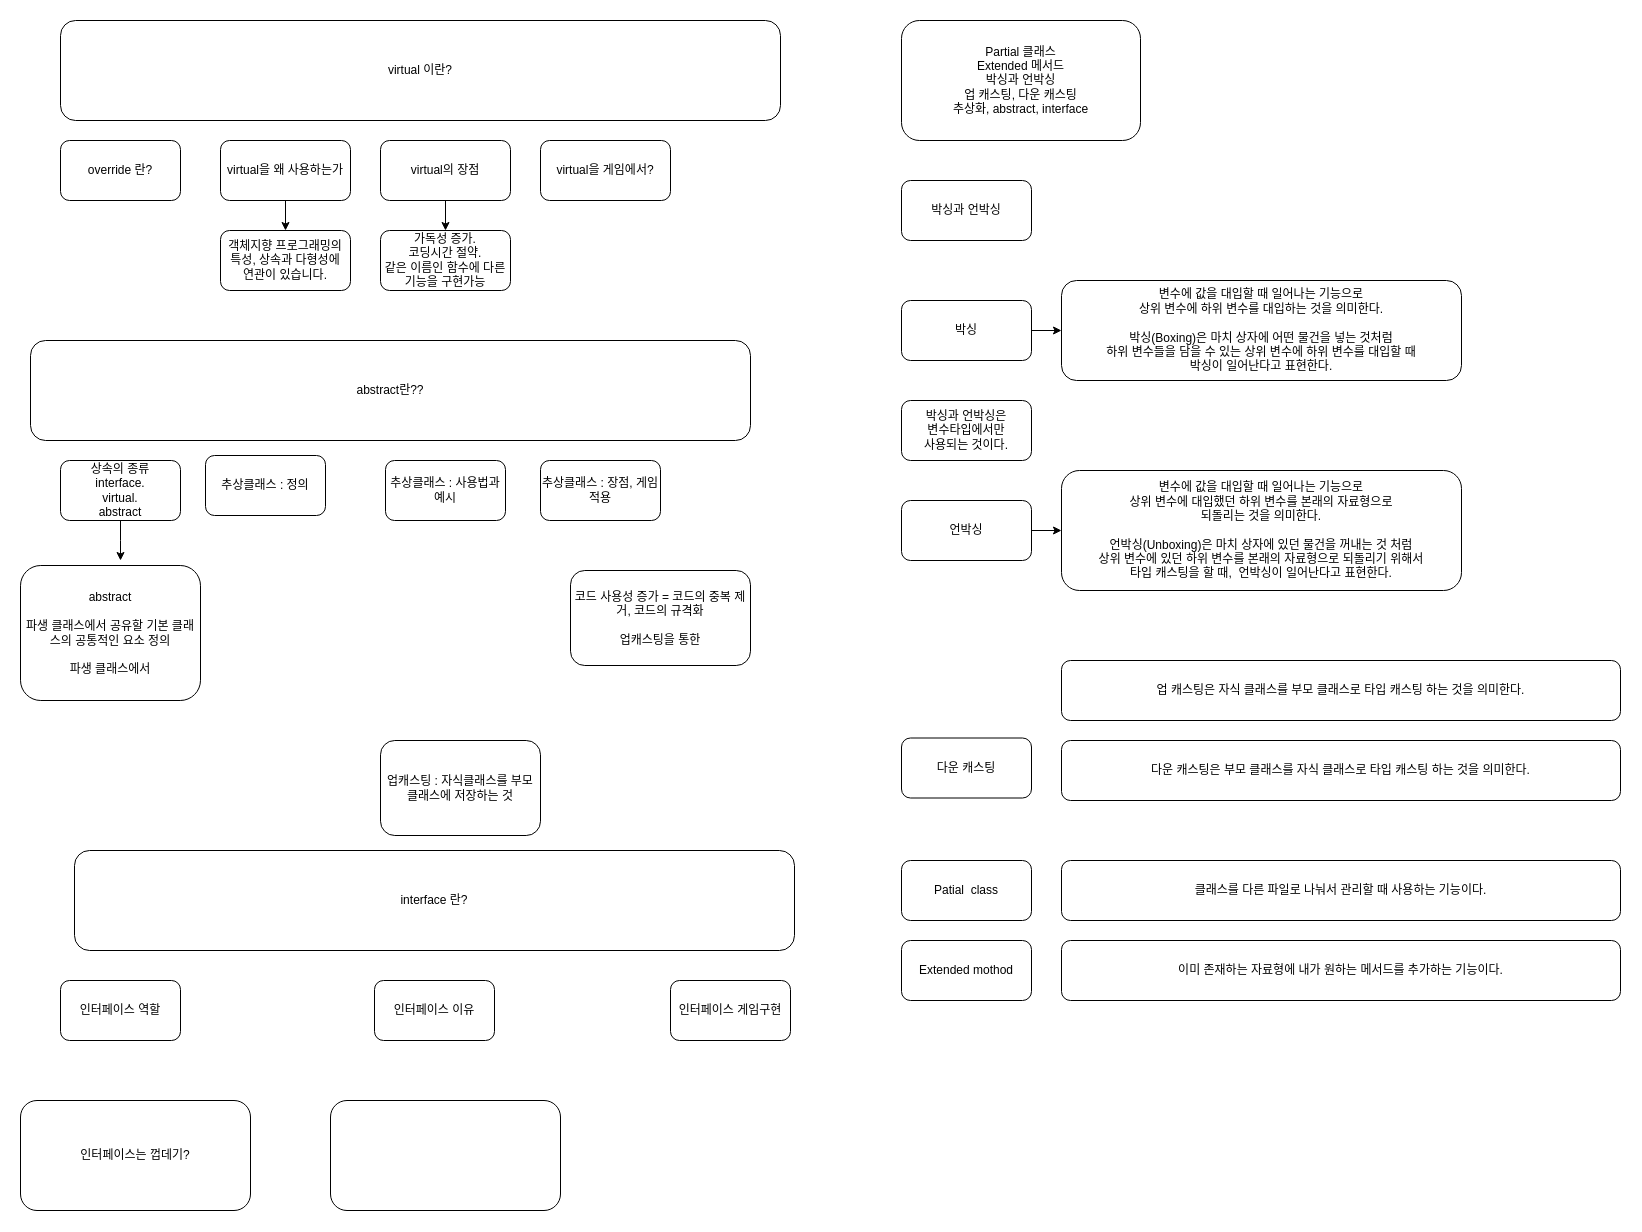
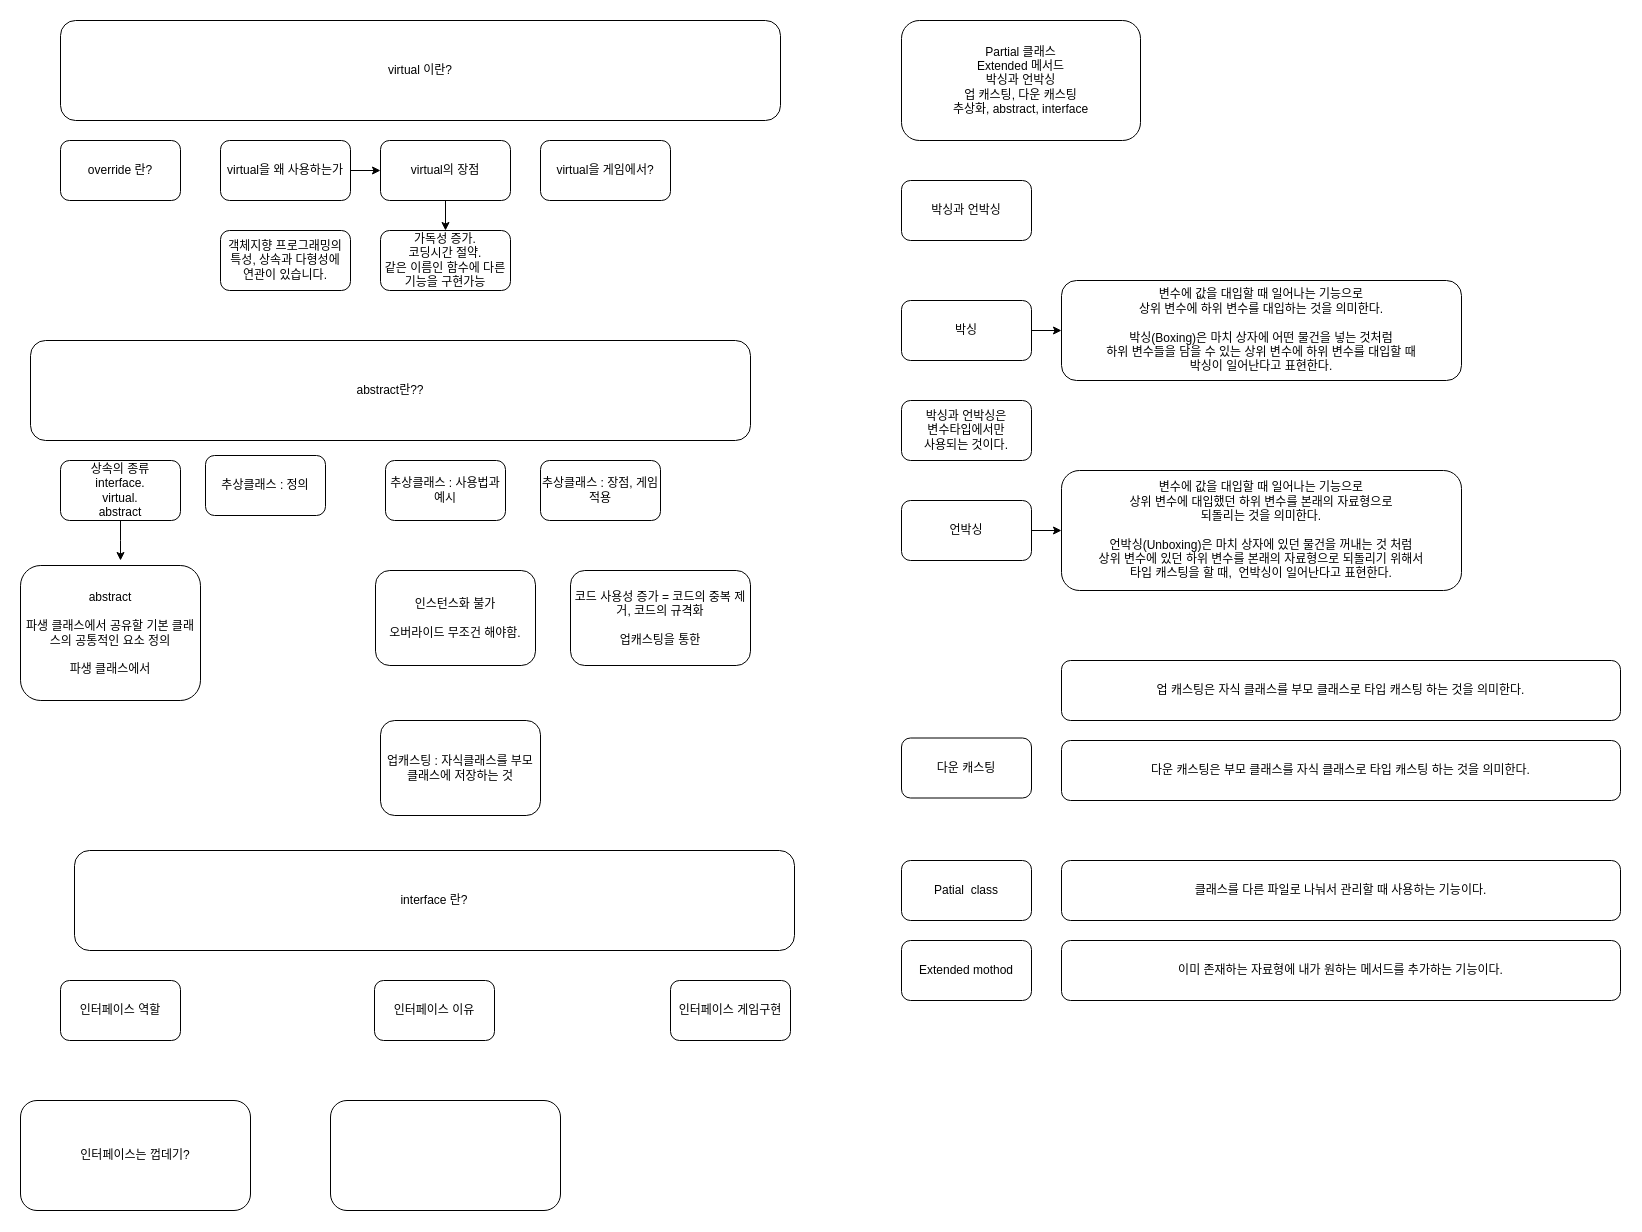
edge "virtual을 왜 사용하는가" -> "객체지향 프로그래밍의 특성, 상속과 다형성에 연관이 있습니다.": now "virtual을 왜 사용하는가" -> "virtual의 장점"
node "인스턴스화 불가 오버라이드 무조건 해야함.": added
node "업캐스팅 : 자식클래스를 부모 클래스에 저장하는 것": moved (461, 788) -> (461, 768)
